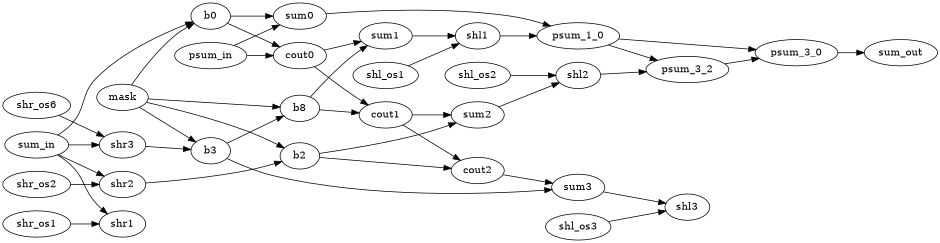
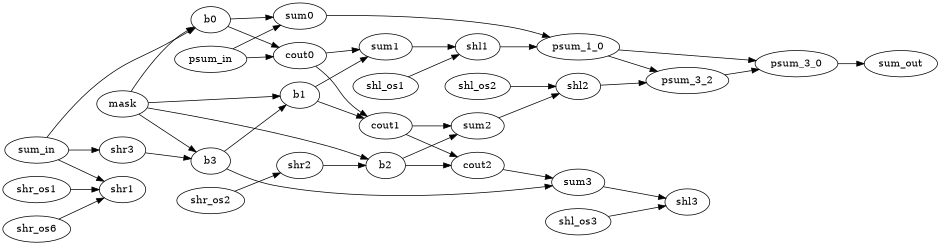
node "b8": label "b8" -> "b1"
edge "shr_os6" -> "shr3": now "shr_os6" -> "shr1"
edge "sum_in" -> "shr2": removed
